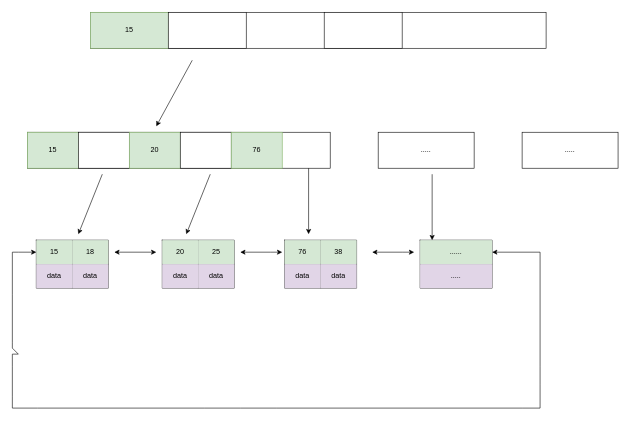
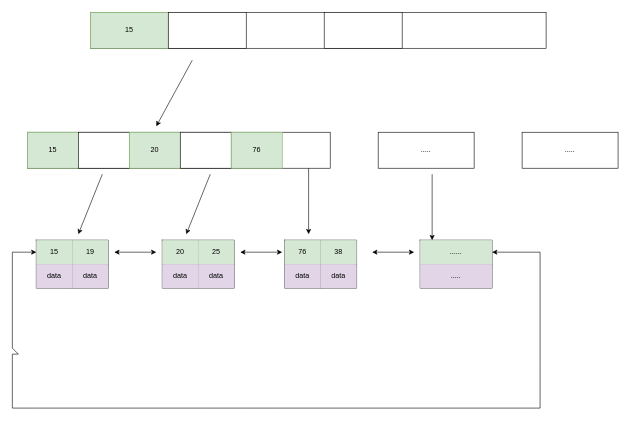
node "18": label "18" -> "19"
